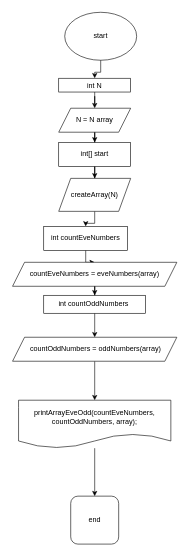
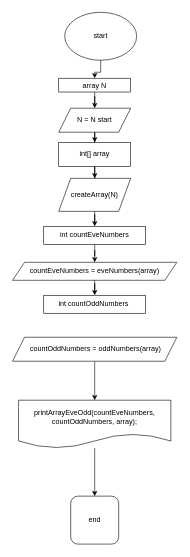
node "int N": label "int N" -> "array N"
node "N = N array": label "N = N array" -> "N = N start"
node "int[] start": label "int[] start" -> "int[] array"
node "int countEveNumbers": size 84x24 -> 102x18
node "countEveNumbers = eveNumbers(array)": size 164x24 -> 164x18
edge "int countOddNumbers" -> "countOddNumbers = oddNumbers(array)": removed
